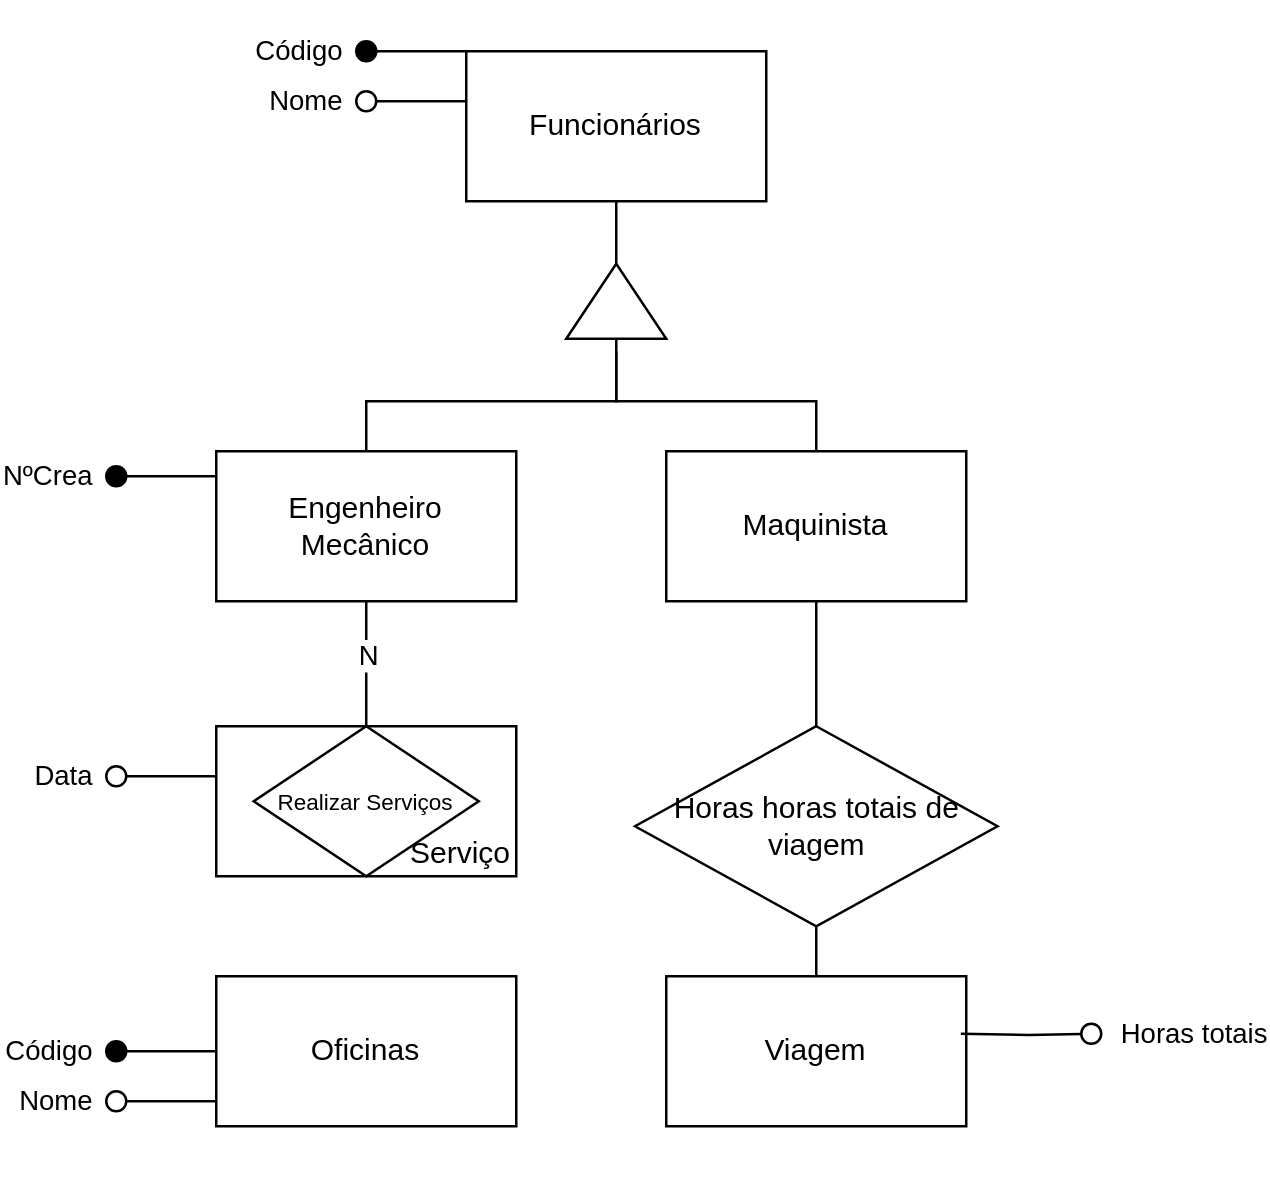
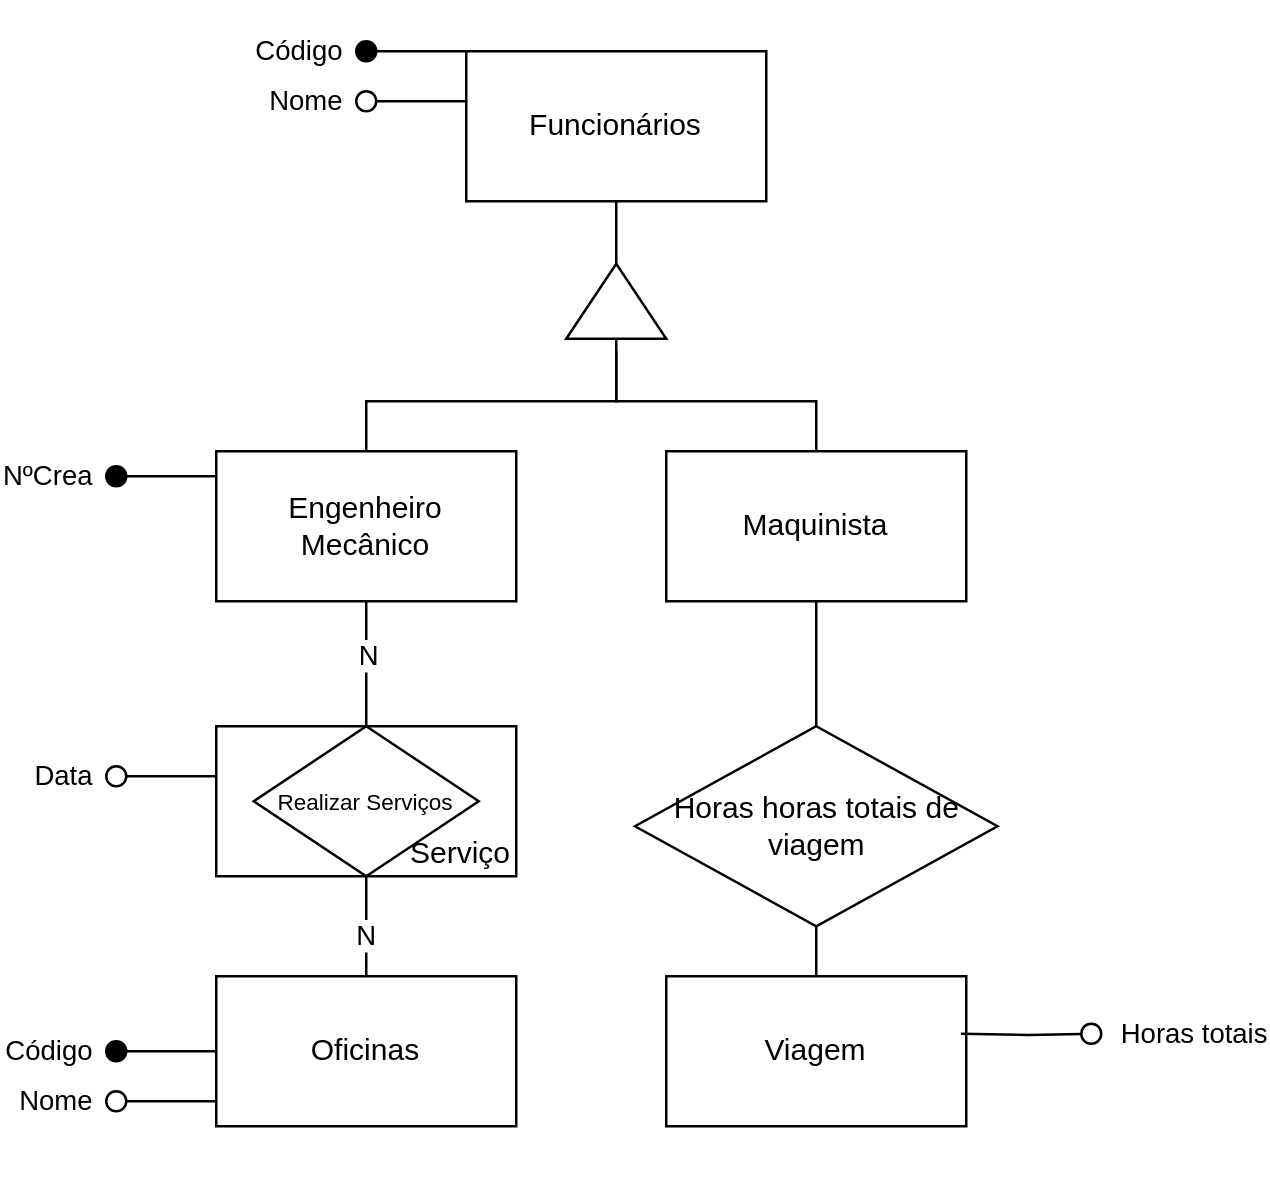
edge "Realizar Serviços" -- "Oficinas": added, label "N"
